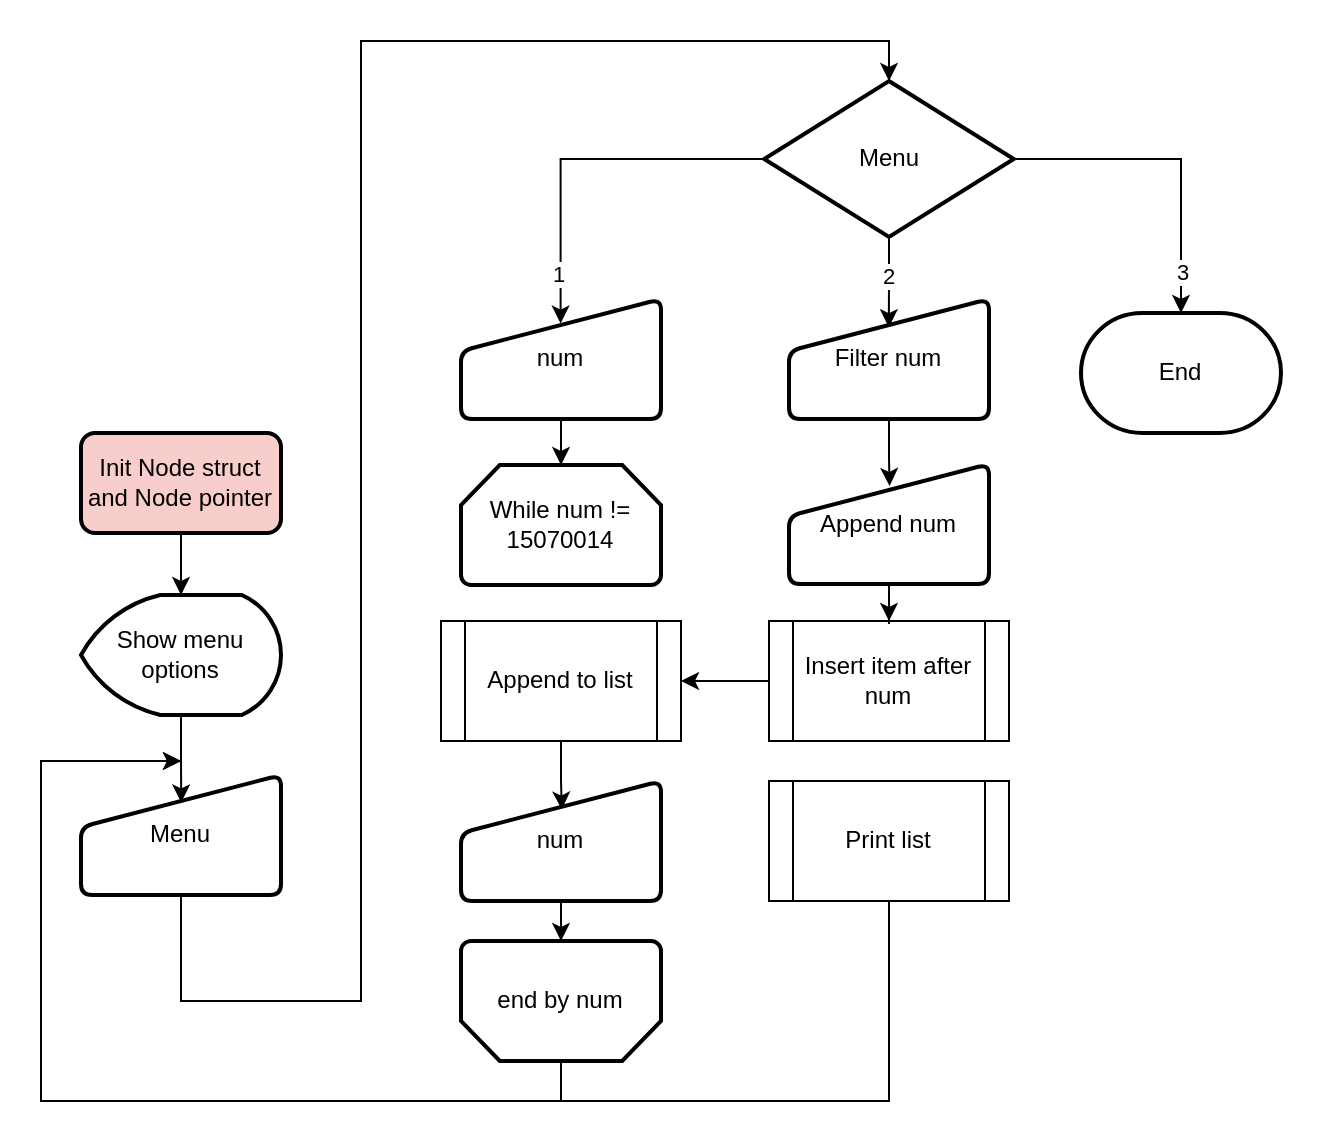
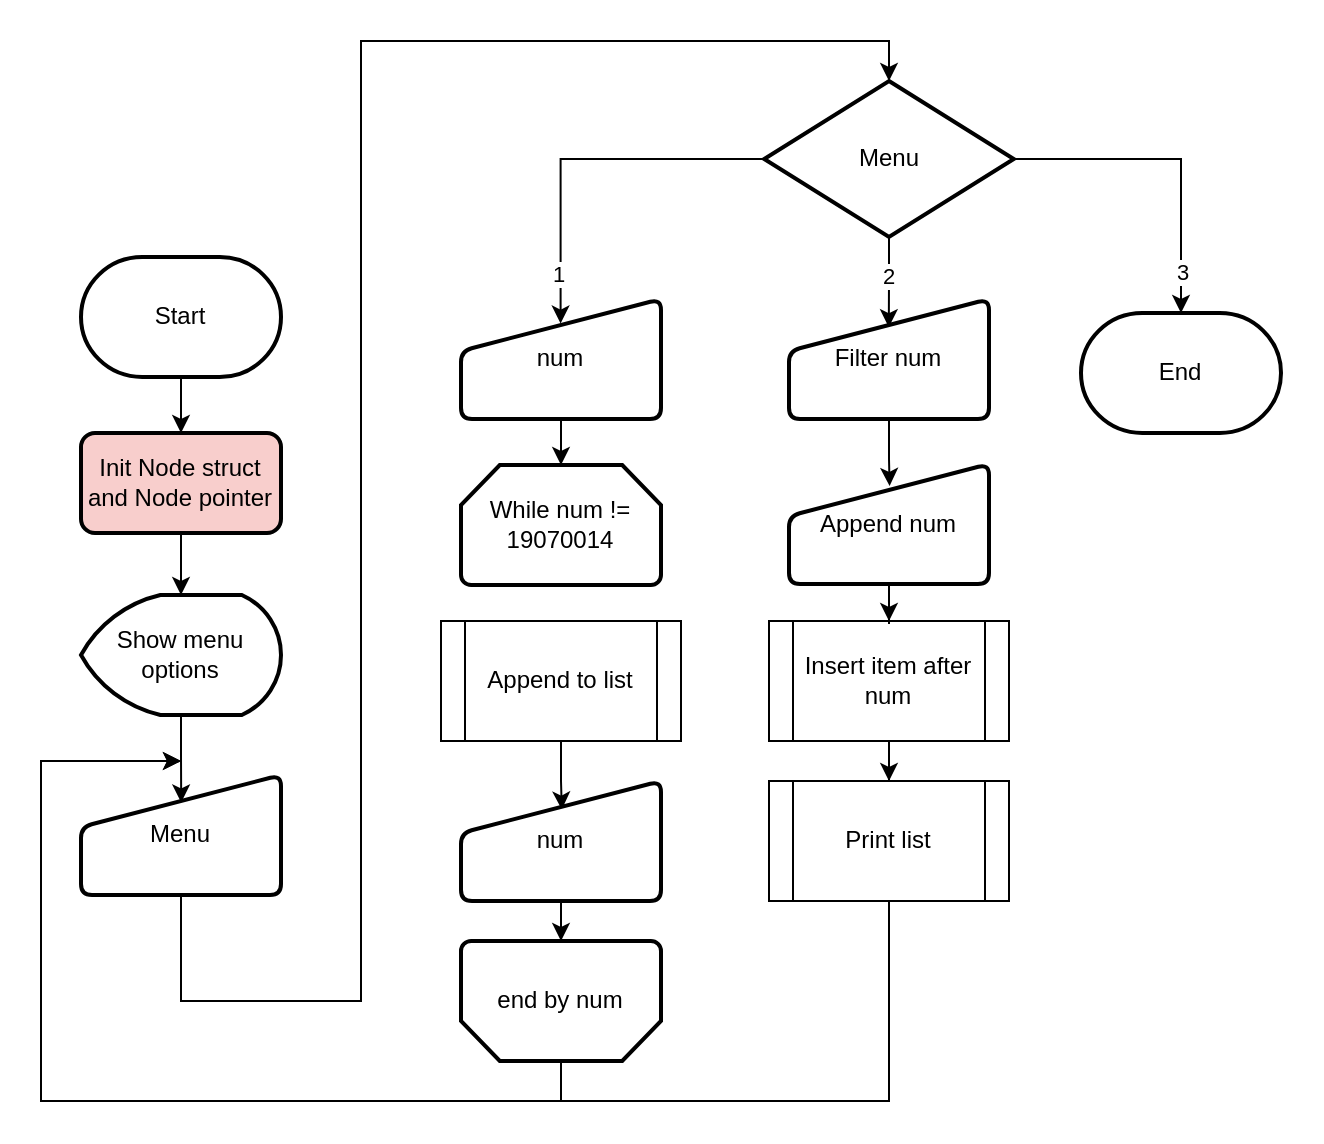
node "Start": added
edge "Start" -> "Init Node struct and Node pointer": added
node "While num != 15070014": label "While num != 15070014" -> "While num != 19070014"
edge "Insert item after num" -> "Append to list": now "Insert item after num" -> "Print list"
